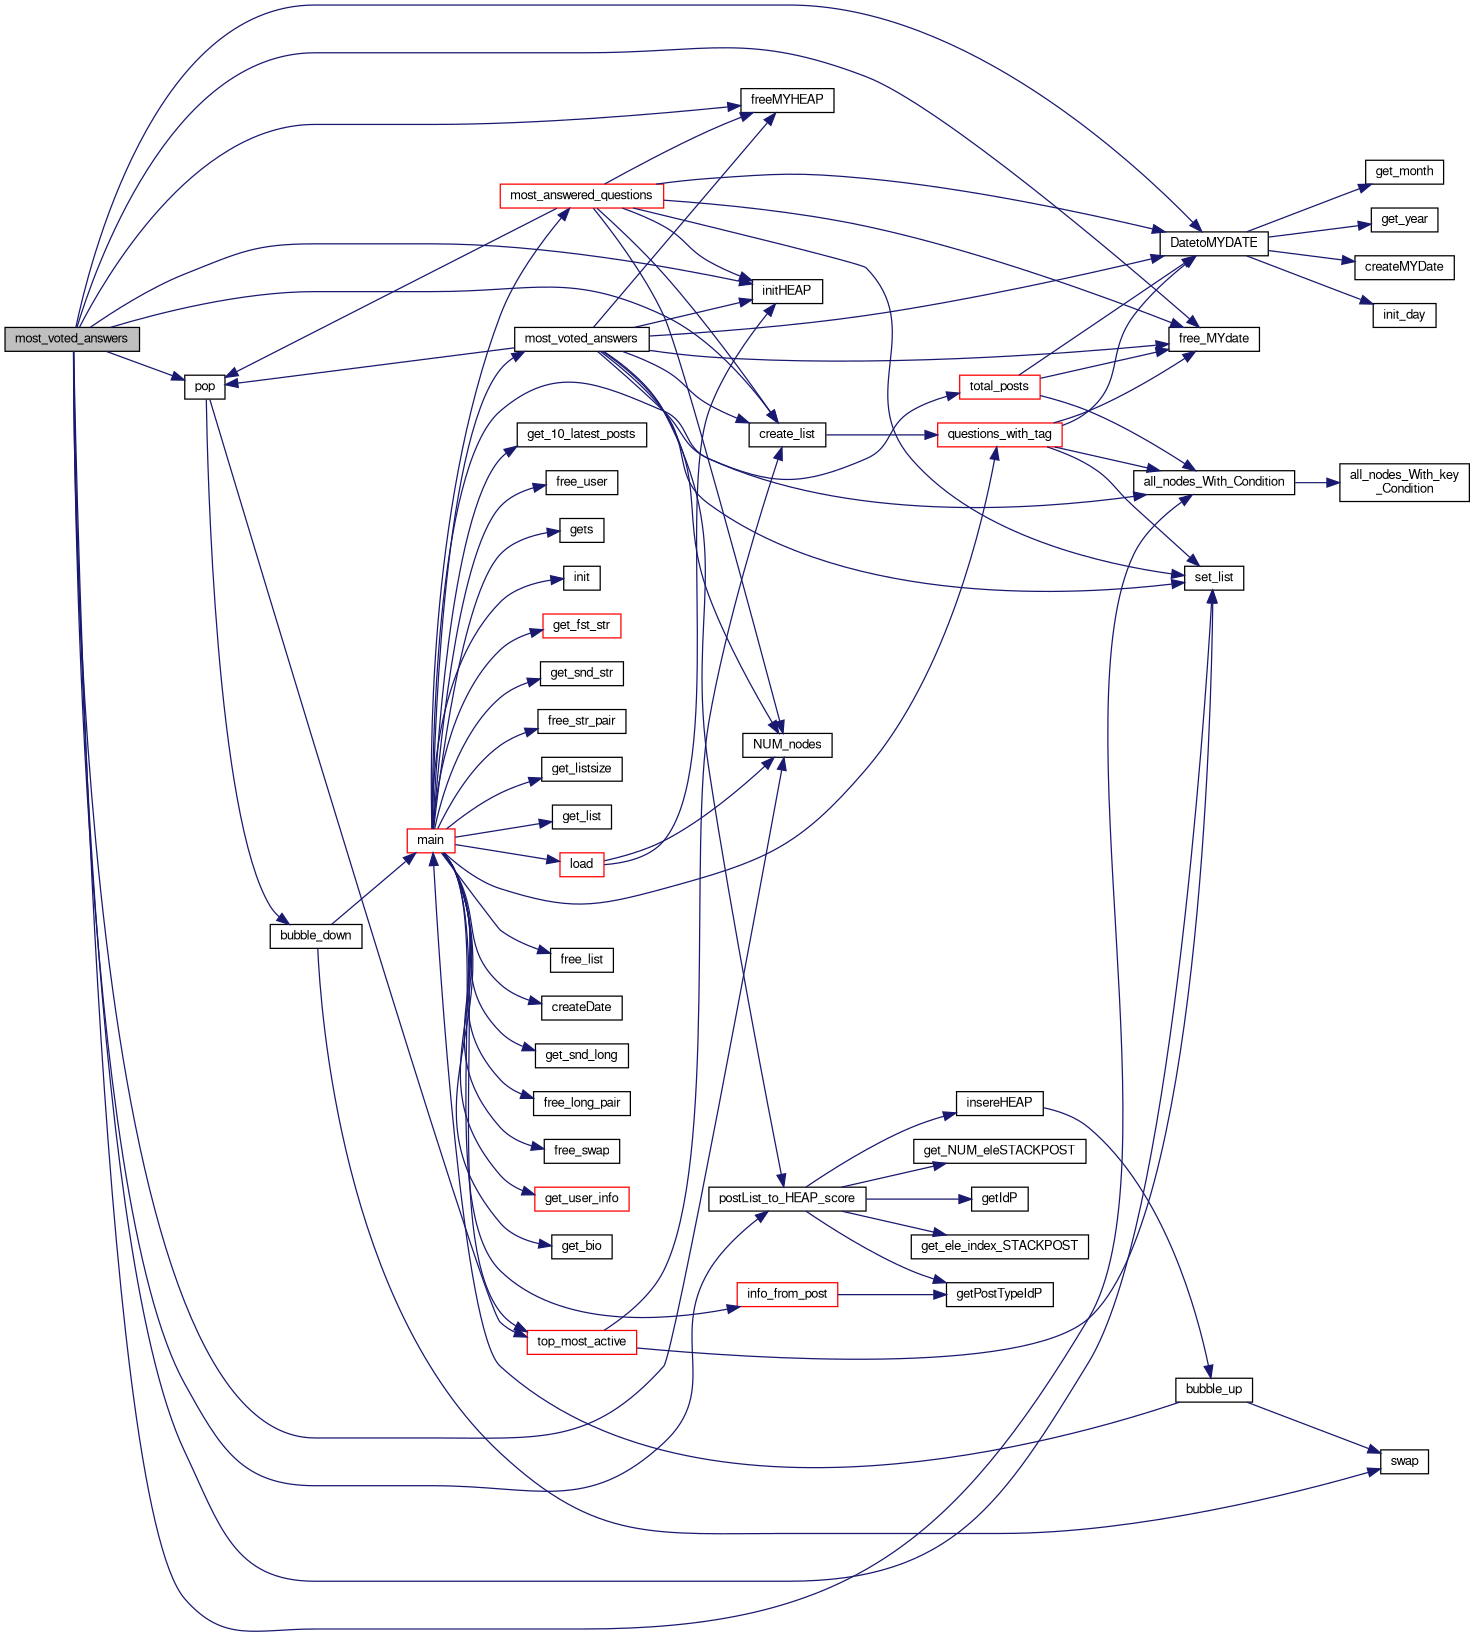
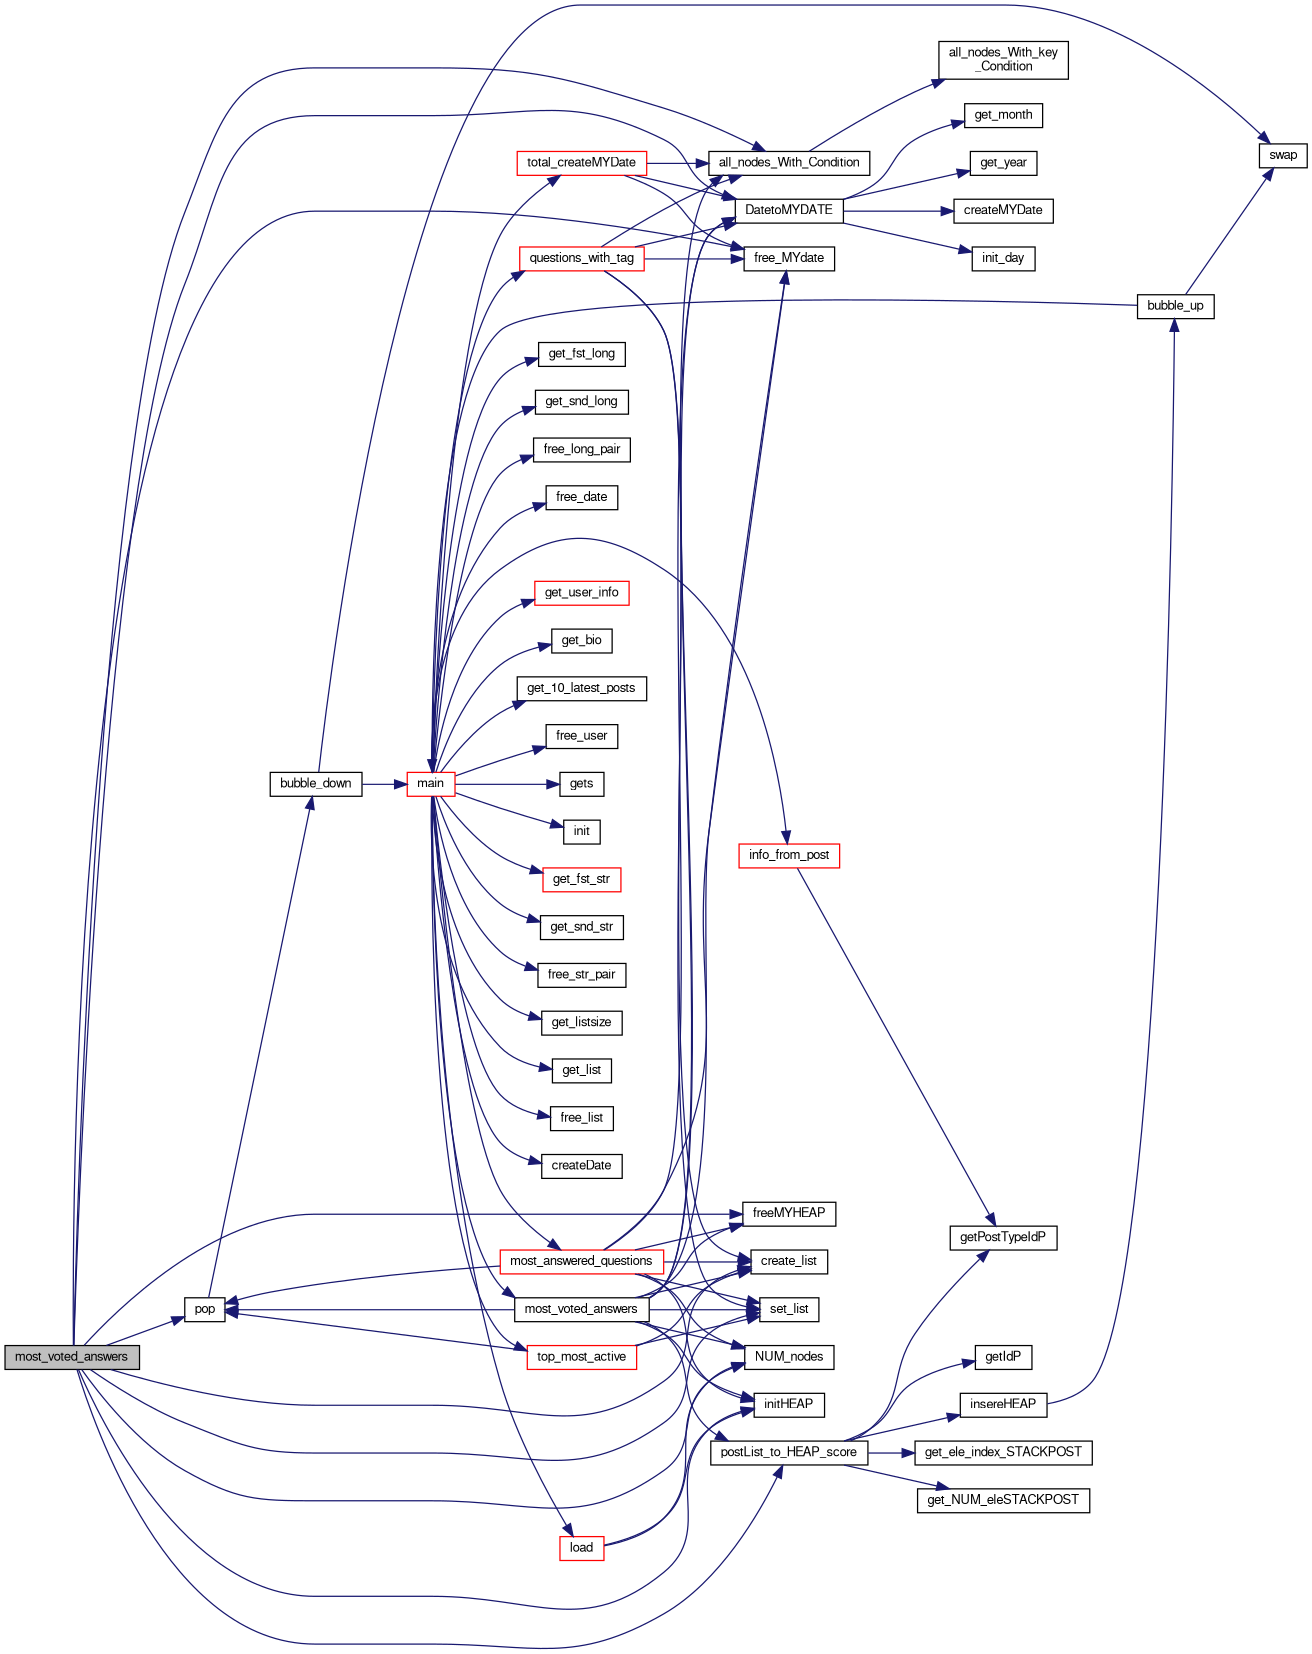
node "get_fst_long": added
node "total_posts": label "total_posts" -> "total_createMYDate"
edge "create_list" -> "questions_with_tag": reversed
edge "pop" -> "top_most_active": reversed
node "free_swap": label "free_swap" -> "free_date"
